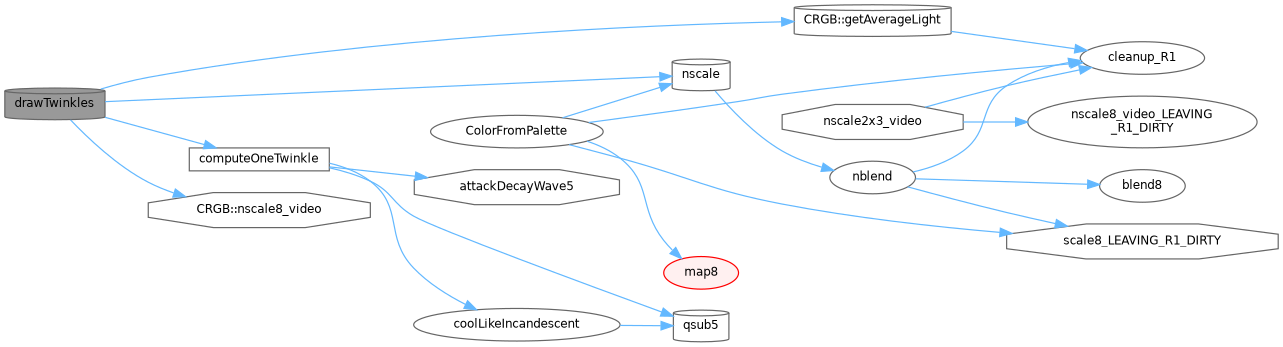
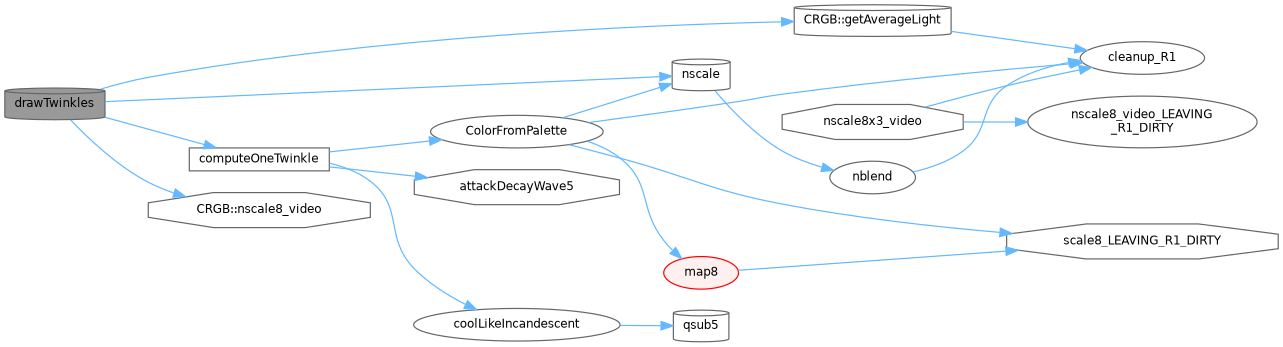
node "nscale2x3_video": label "nscale2x3_video" -> "nscale8x3_video"
node "blend8": removed
edge "nblend" -> "scale8_LEAVING_R1_DIRTY": now "map8" -> "scale8_LEAVING_R1_DIRTY"
edge "computeOneTwinkle" -> "qsub5": now "computeOneTwinkle" -> "ColorFromPalette"
